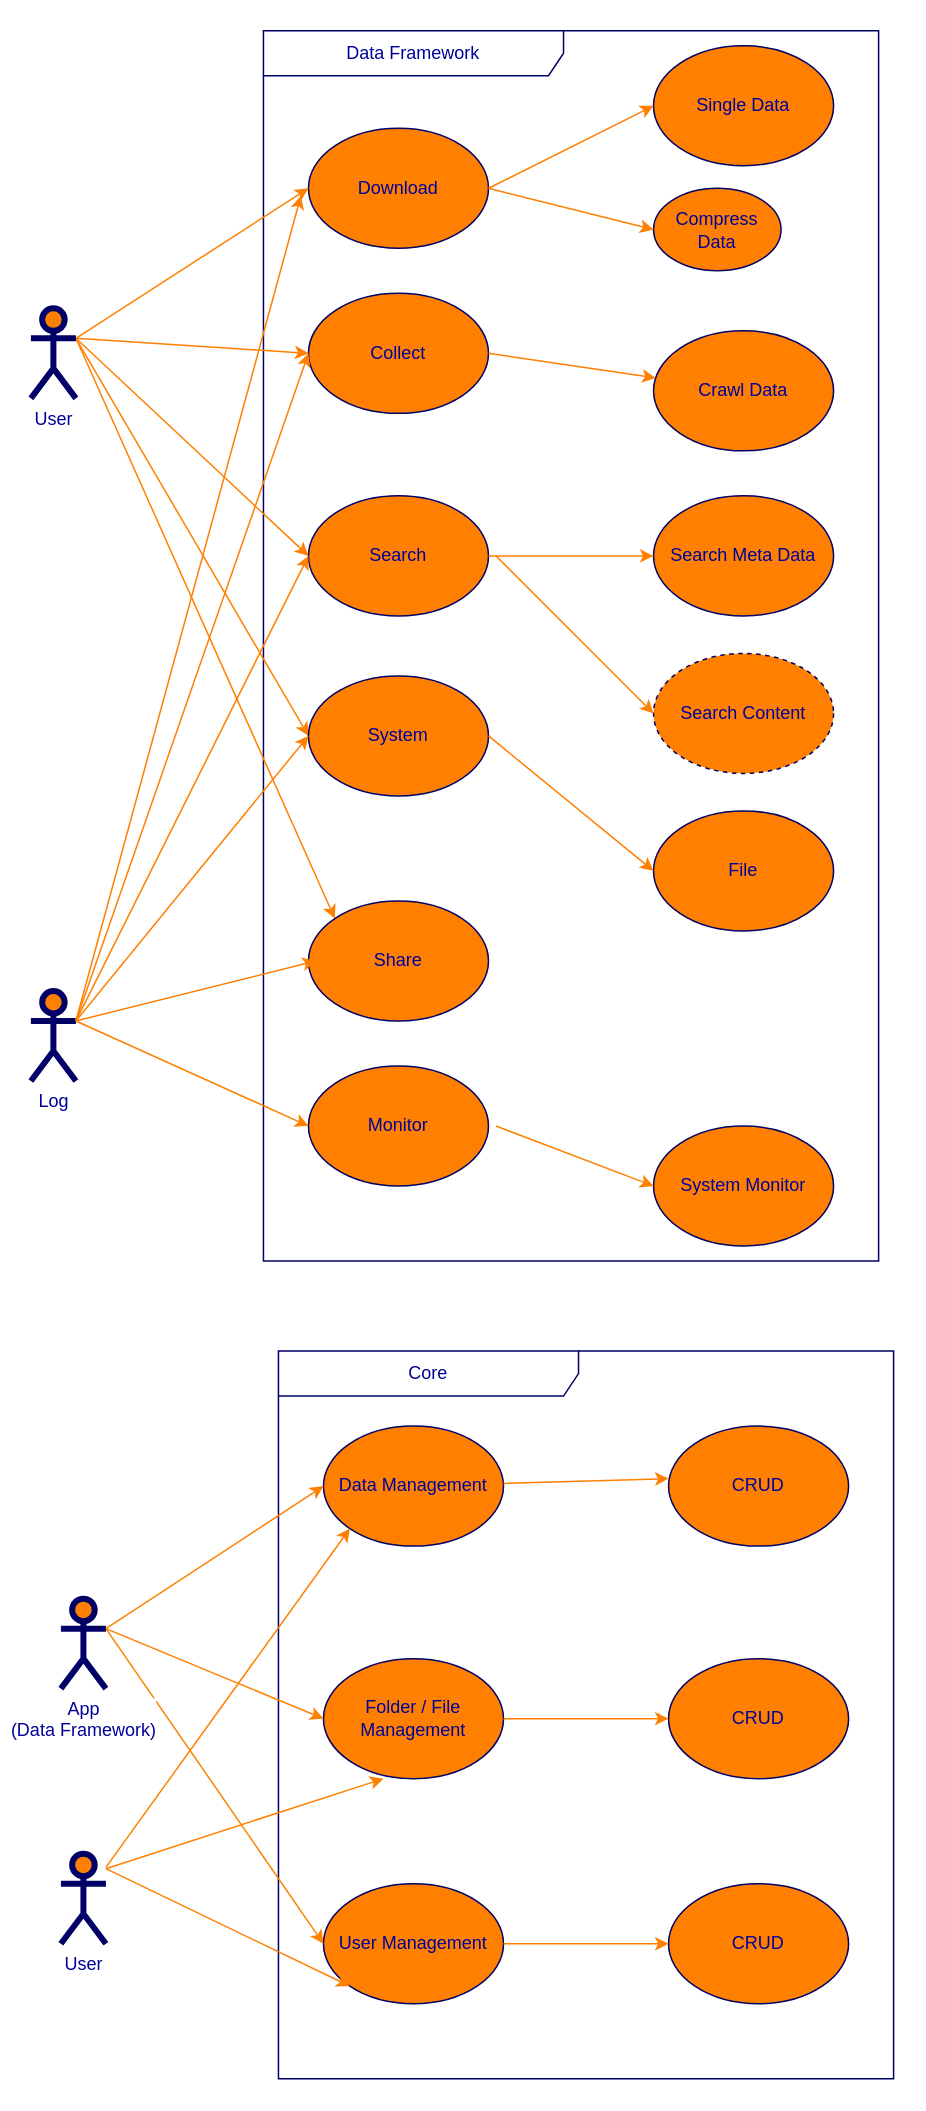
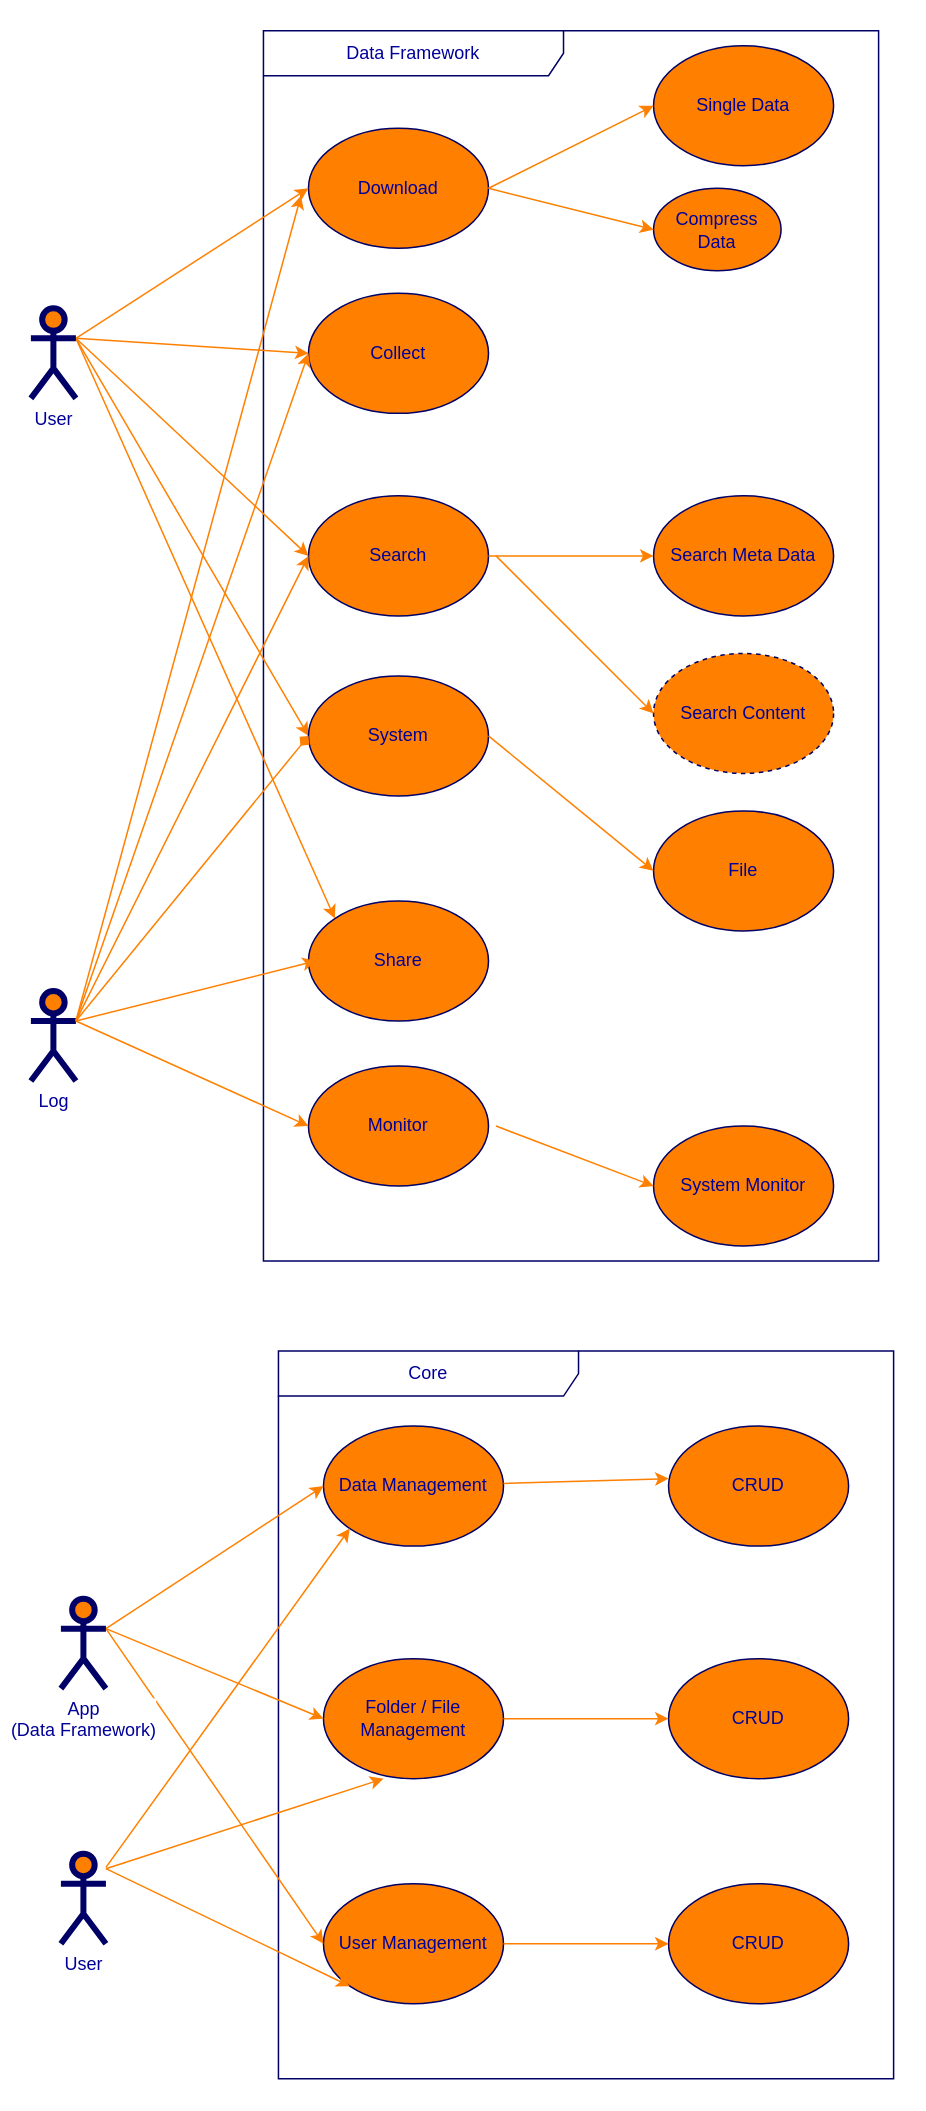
edge "Collect" -> "Crawl Data": removed
node "Crawl Data": removed
edge "Log" -> "System": arrowhead classic -> diamond
